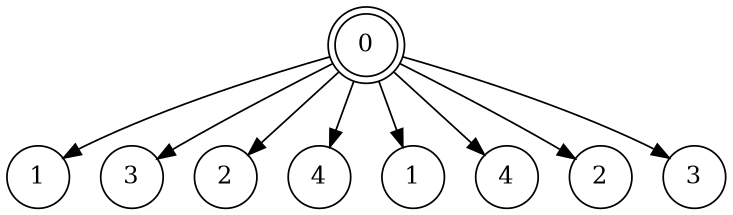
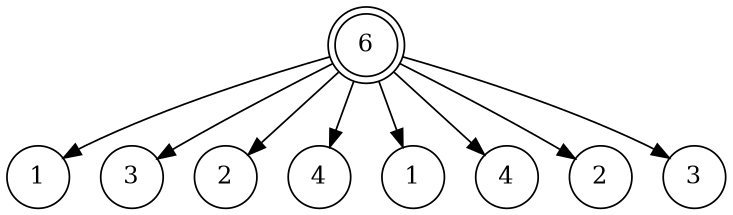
node "0": label "0" -> "6"
